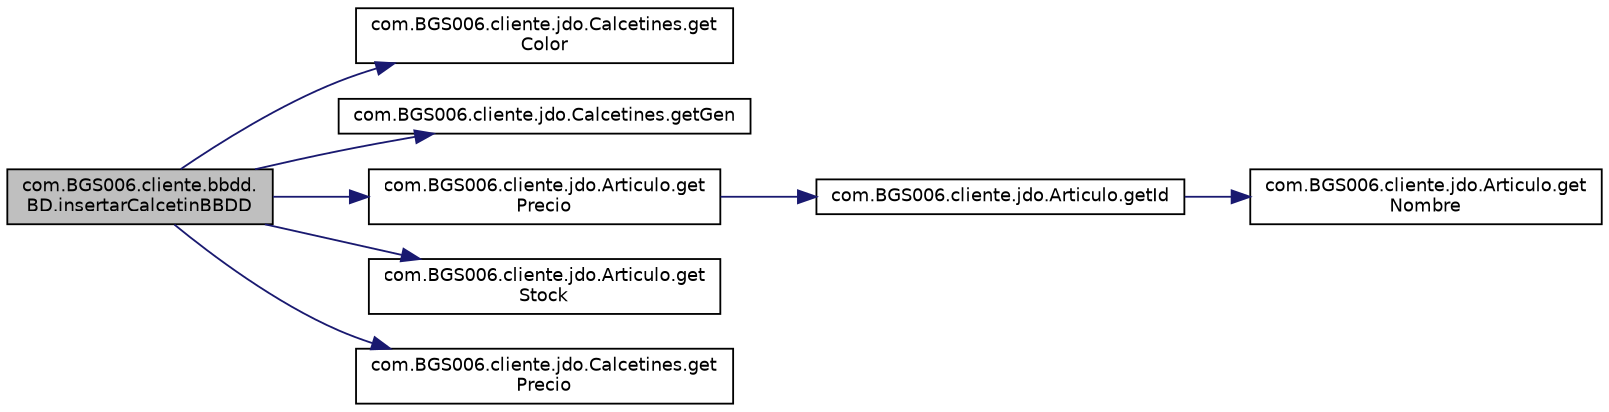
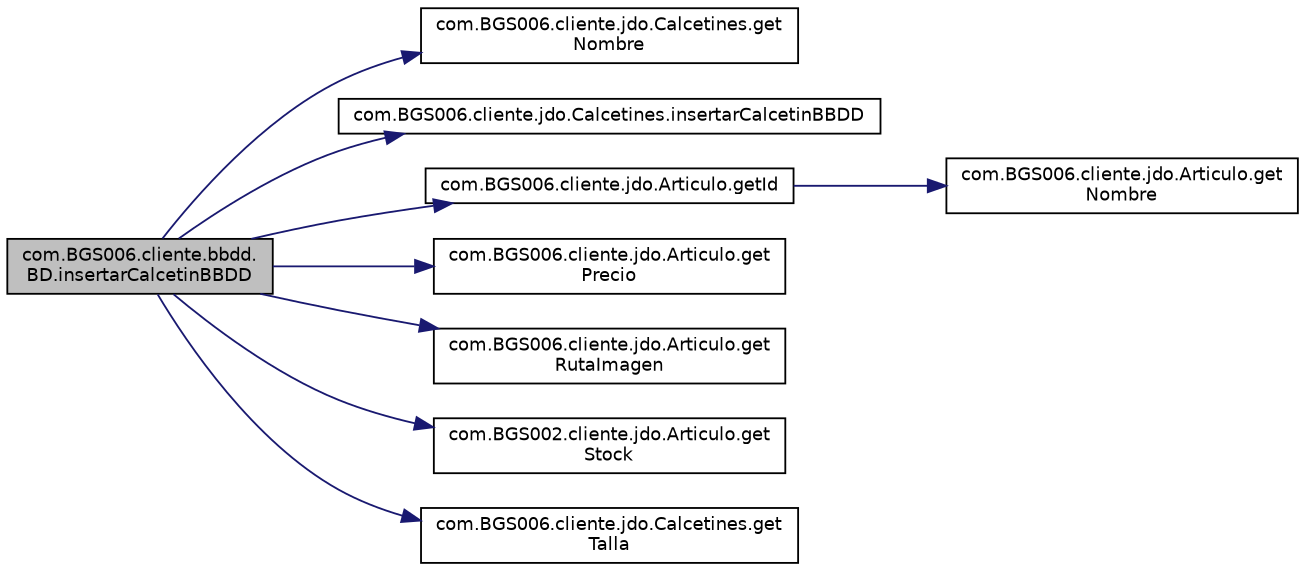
node "com.BGS006.cliente.jdo.Calcetines.get Color": label "com.BGS006.cliente.jdo.Calcetines.get Color" -> "com.BGS006.cliente.jdo.Calcetines.get Nombre"
node "com.BGS006.cliente.jdo.Calcetines.getGen": label "com.BGS006.cliente.jdo.Calcetines.getGen" -> "com.BGS006.cliente.jdo.Calcetines.insertarCalcetinBBDD"
edge "com.BGS006.cliente.jdo.Articulo.get Precio" -> "com.BGS006.cliente.jdo.Articulo.getId": now "com.BGS006.cliente.bbdd. BD.insertarCalcetinBBDD" -> "com.BGS006.cliente.jdo.Articulo.getId"
node "com.BGS006.cliente.jdo.Articulo.get Stock": label "com.BGS006.cliente.jdo.Articulo.get Stock" -> "com.BGS002.cliente.jdo.Articulo.get Stock"
node "com.BGS006.cliente.jdo.Articulo.get RutaImagen": added
node "com.BGS006.cliente.jdo.Calcetines.get Precio": label "com.BGS006.cliente.jdo.Calcetines.get Precio" -> "com.BGS006.cliente.jdo.Calcetines.get Talla"
